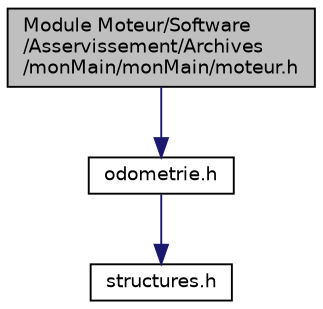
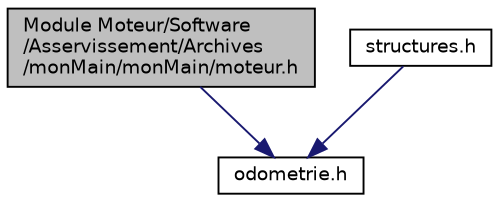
edge "odometrie.h" -> "structures.h": reversed
